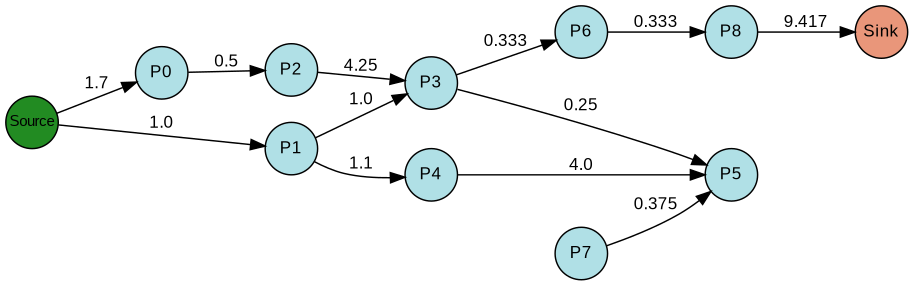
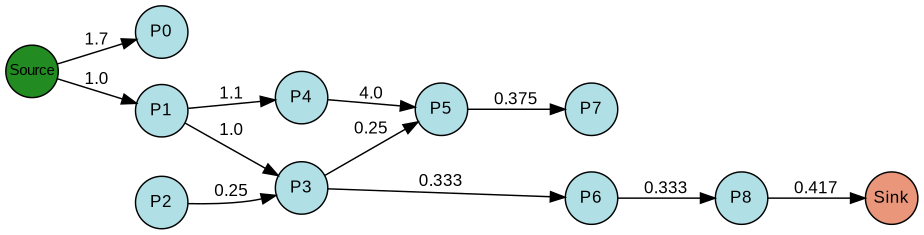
edge "P8" -> "Sink": label "9.417" -> "0.417"
edge "P2" -> "P3": label "4.25" -> "0.25"
edge "P0" -> "P2": removed, label "0.5"
edge "P7" -> "P5": reversed
